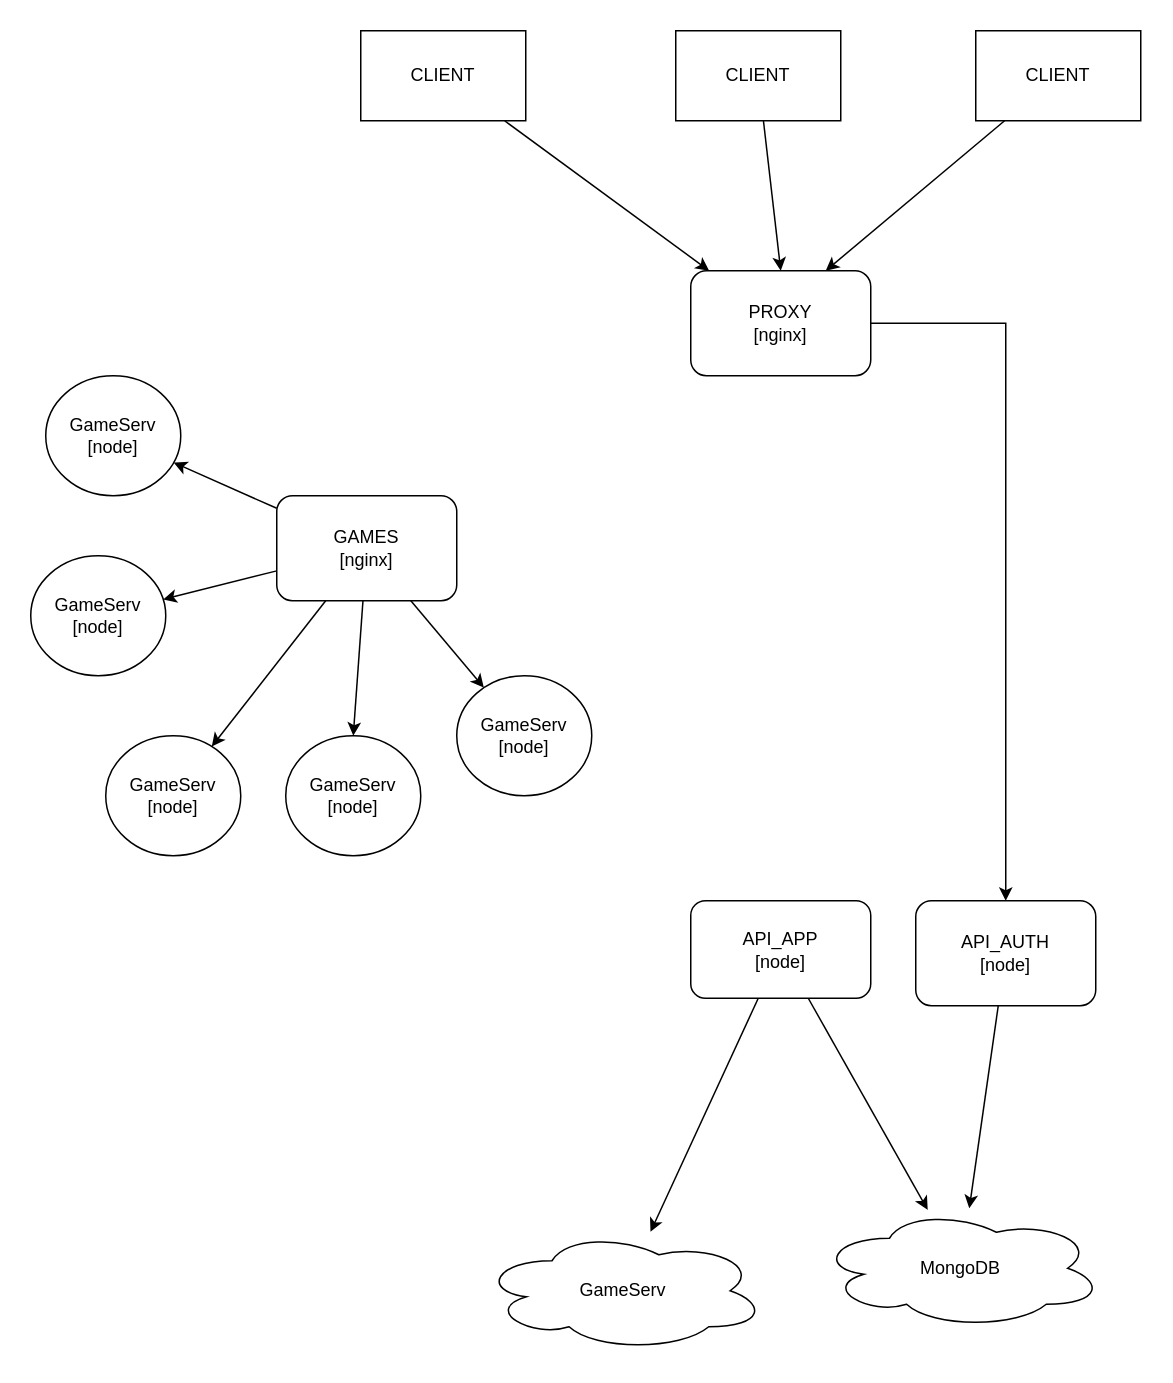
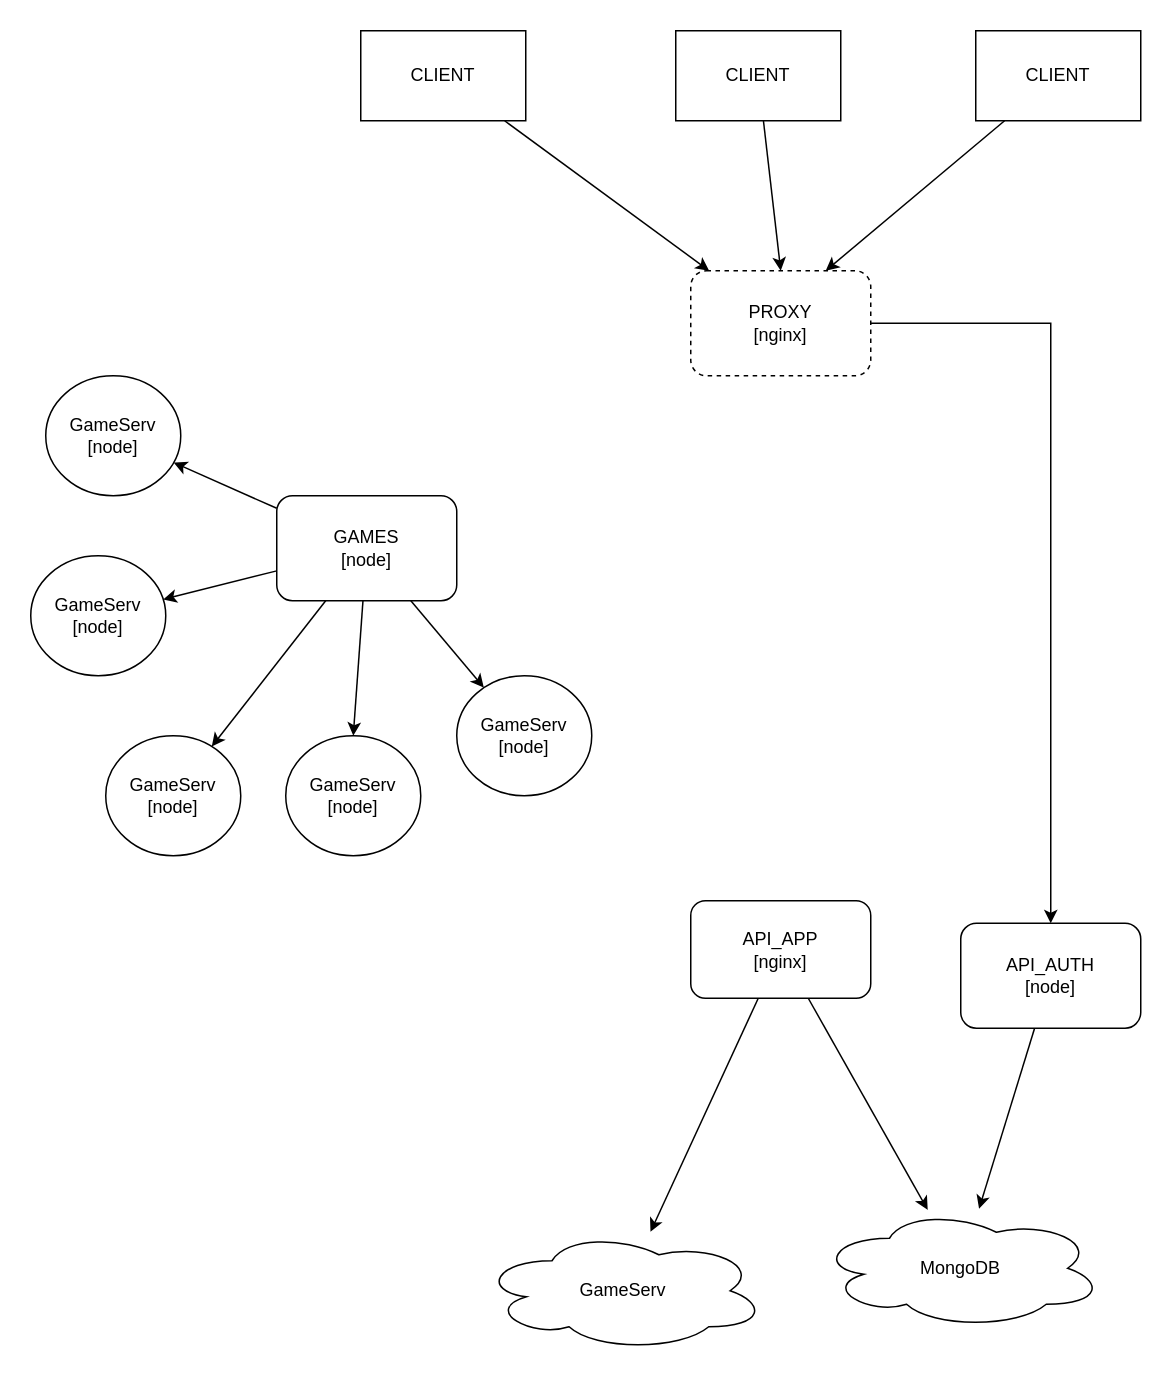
node "PROXY [nginx]": style solid -> dashed
node "GAMES [nginx]": label "GAMES [nginx]" -> "GAMES [node]"
node "API_APP [node]": label "API_APP [node]" -> "API_APP [nginx]"
node "API_AUTH [node]": moved (1006, 953) -> (1051, 976)
